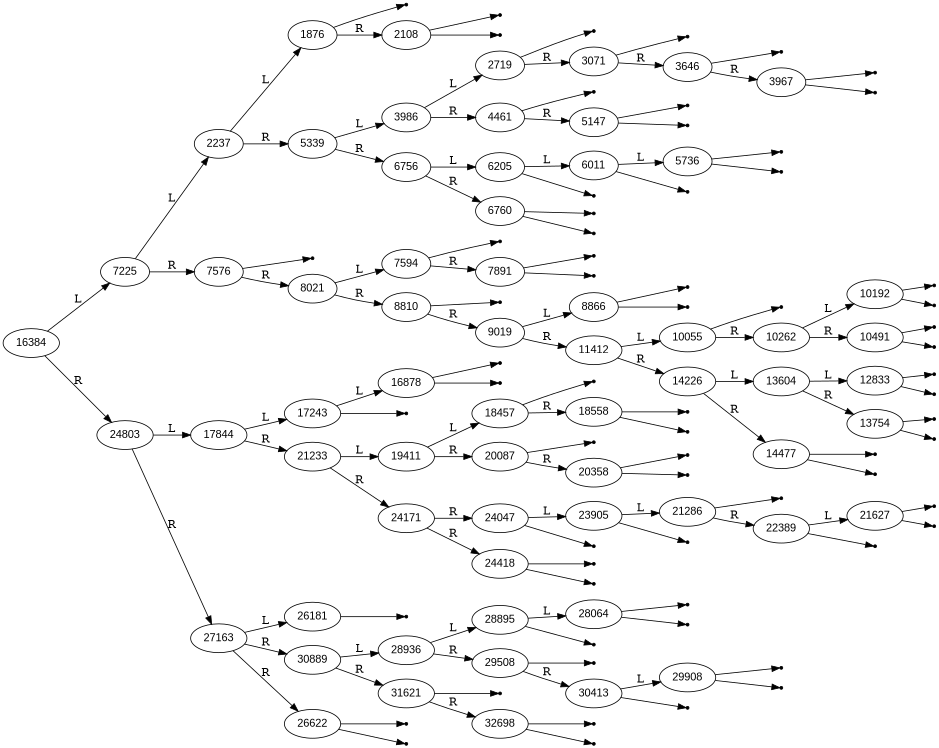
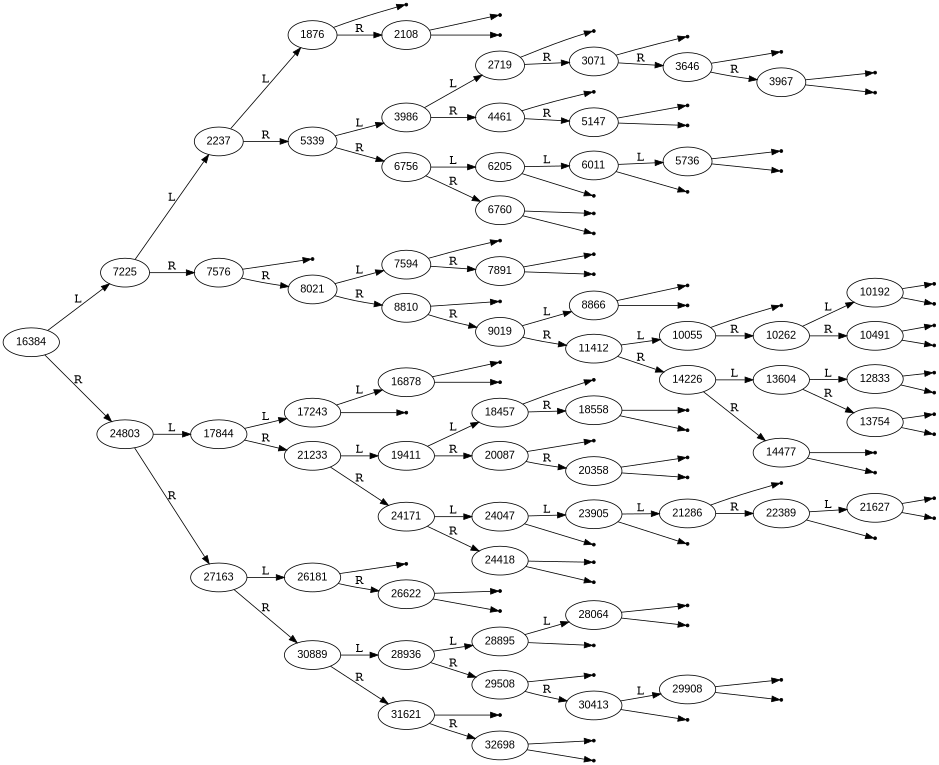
edge "24171" -> "24047": label "R" -> "L"
edge "27163" -> "26622": now "26181" -> "26622"
